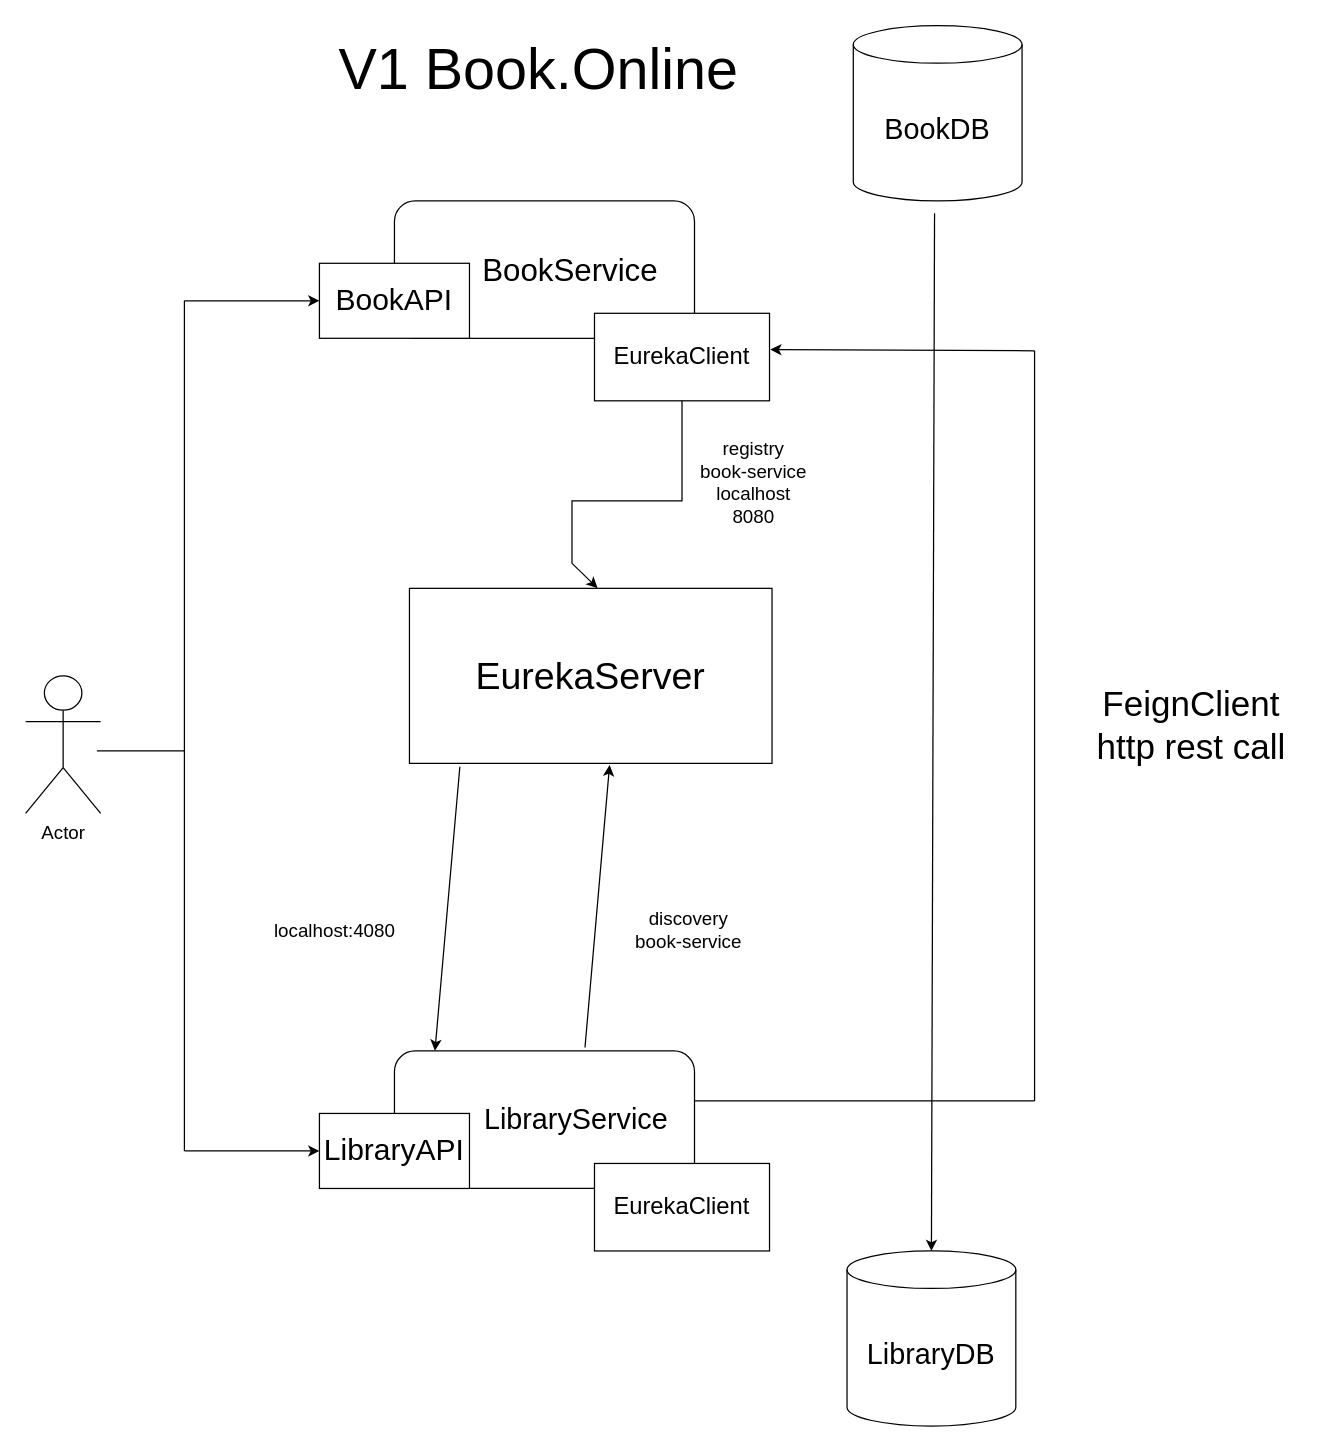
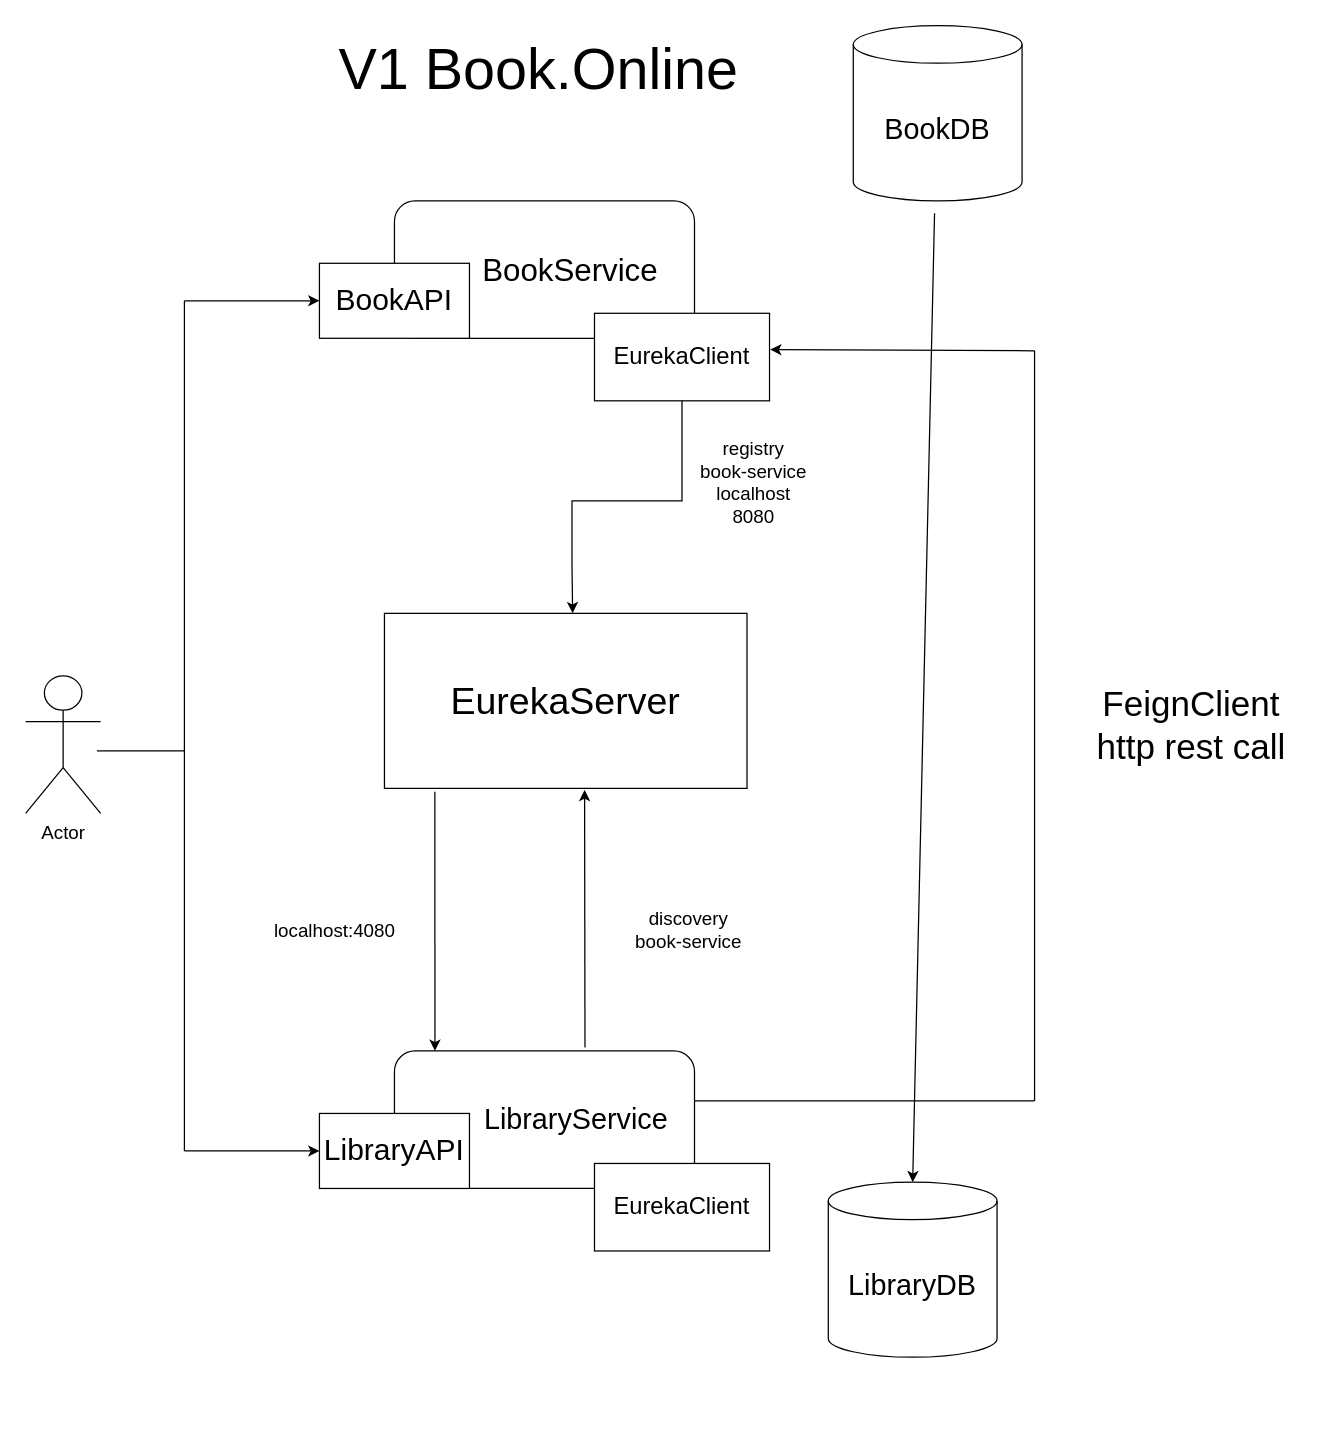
node "EurekaServer": moved (591, 676) -> (566, 701)
node "LibraryDB": moved (931, 1338) -> (913, 1269)
